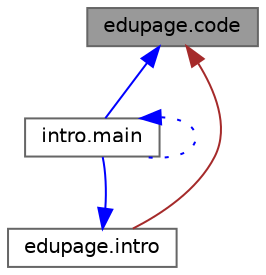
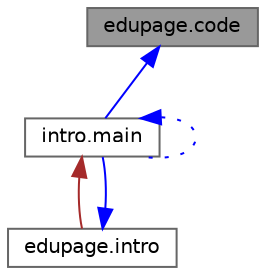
edge "edupage.intro" -> "edupage.code": now "edupage.intro" -> "intro.main"
